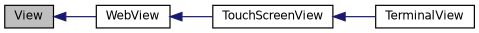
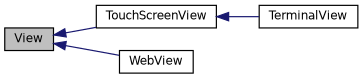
edge "TouchScreenView" -> "WebView": now "TouchScreenView" -> "View"
